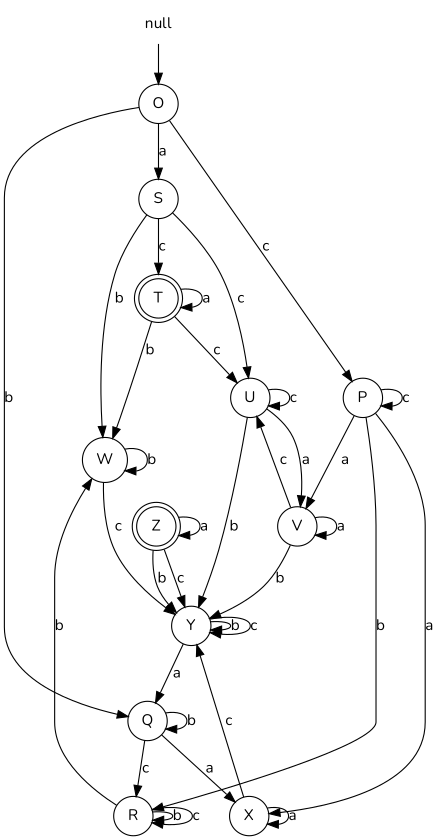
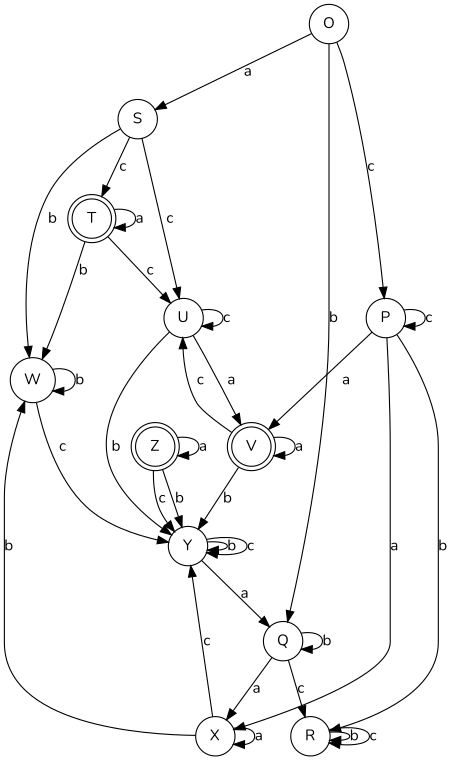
node "null": removed
node "V": shape circle -> doublecircle
edge "R" -> "W": now "X" -> "W"
